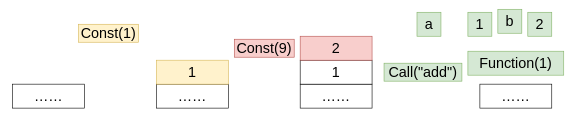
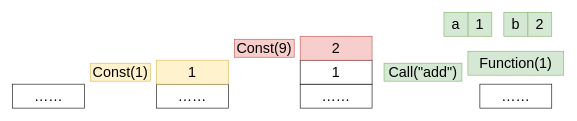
node "b": moved (510, 21) -> (516, 24)
node "a": moved (429, 24) -> (456, 24)
node "Const(1)": moved (108, 33) -> (120, 72)
